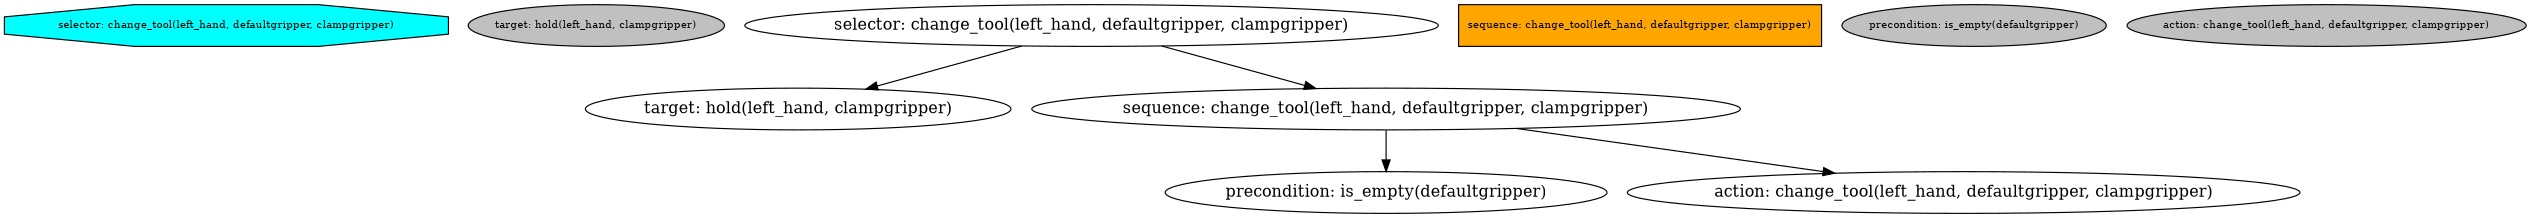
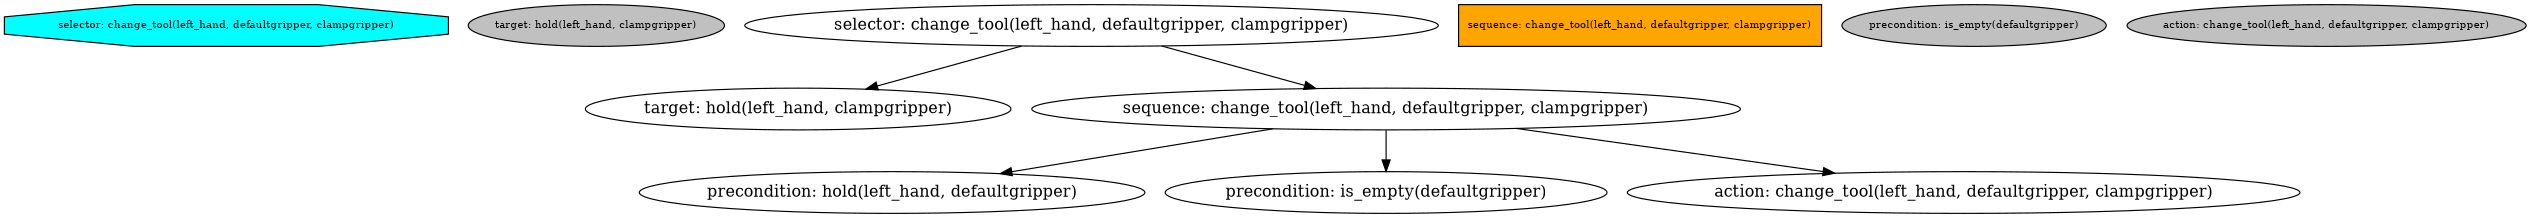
node "precondition: hold(left_hand, defaultgripper)": added
